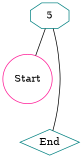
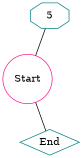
edge "5" -- "End": now "Start" -- "End"
